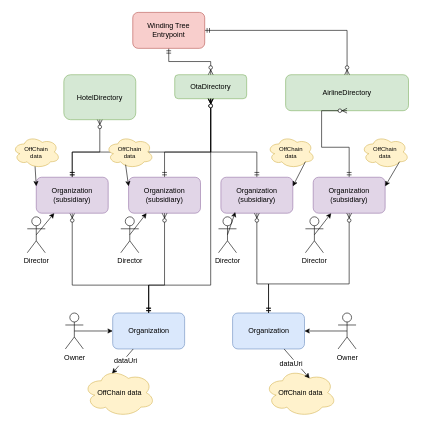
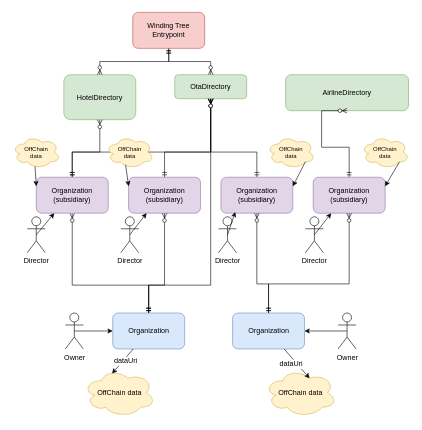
edge "Winding Tree Entrypoint" -- "AirlineDirectory": removed
edge "Winding Tree Entrypoint" -- "HotelDirectory": added
